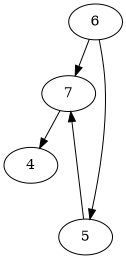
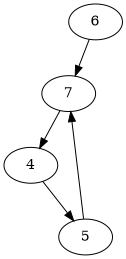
edge "6" -> "5": now "4" -> "5"
